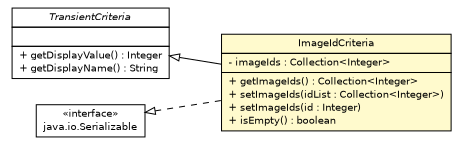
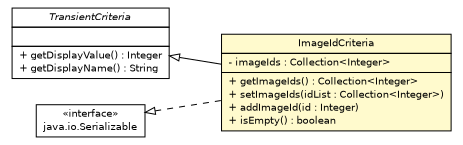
node "ImageIdCriteria": text "+ setImageIds(id : Integer)" -> "+ addImageId(id : Integer)"
